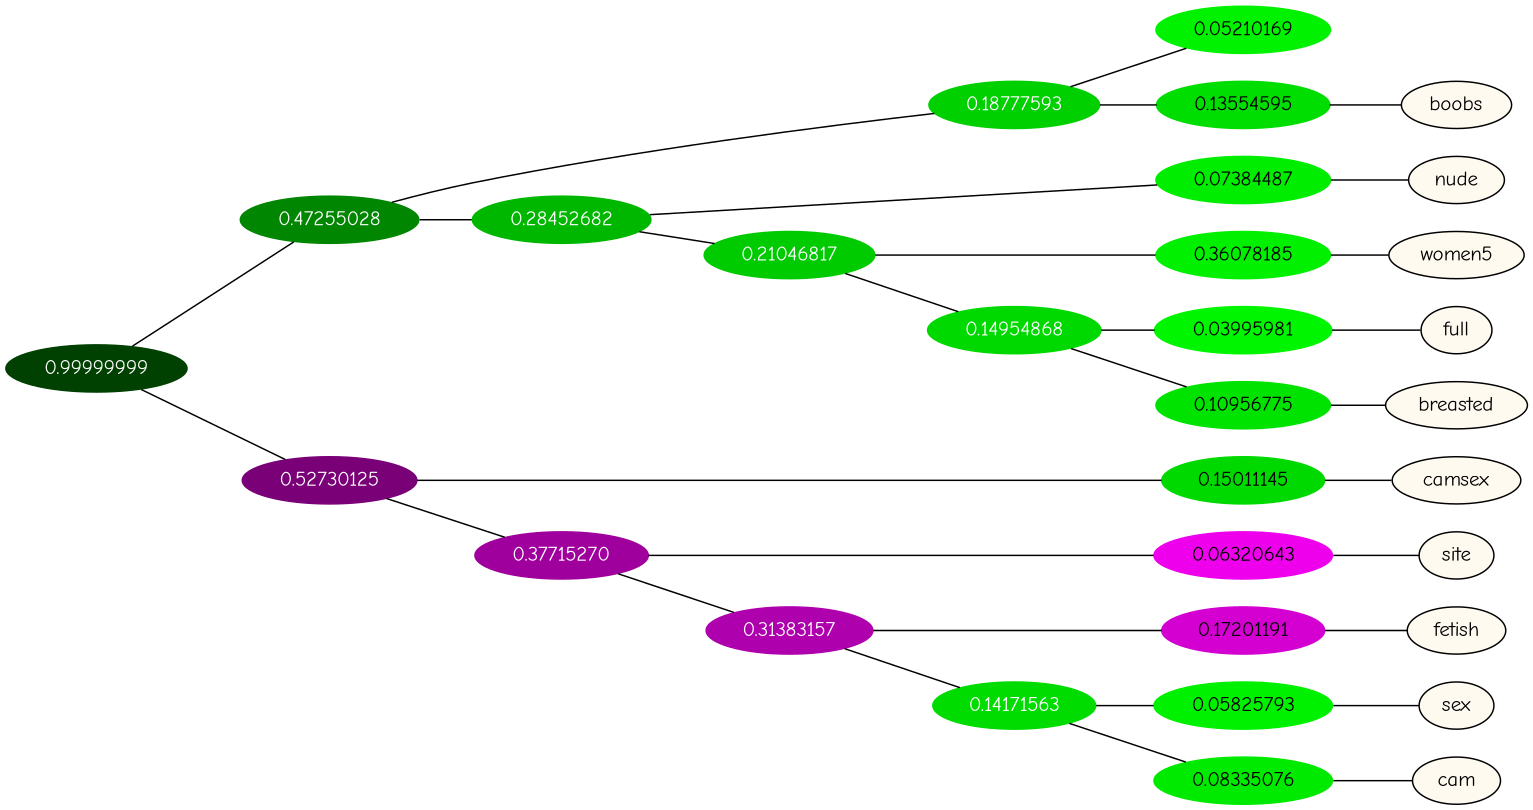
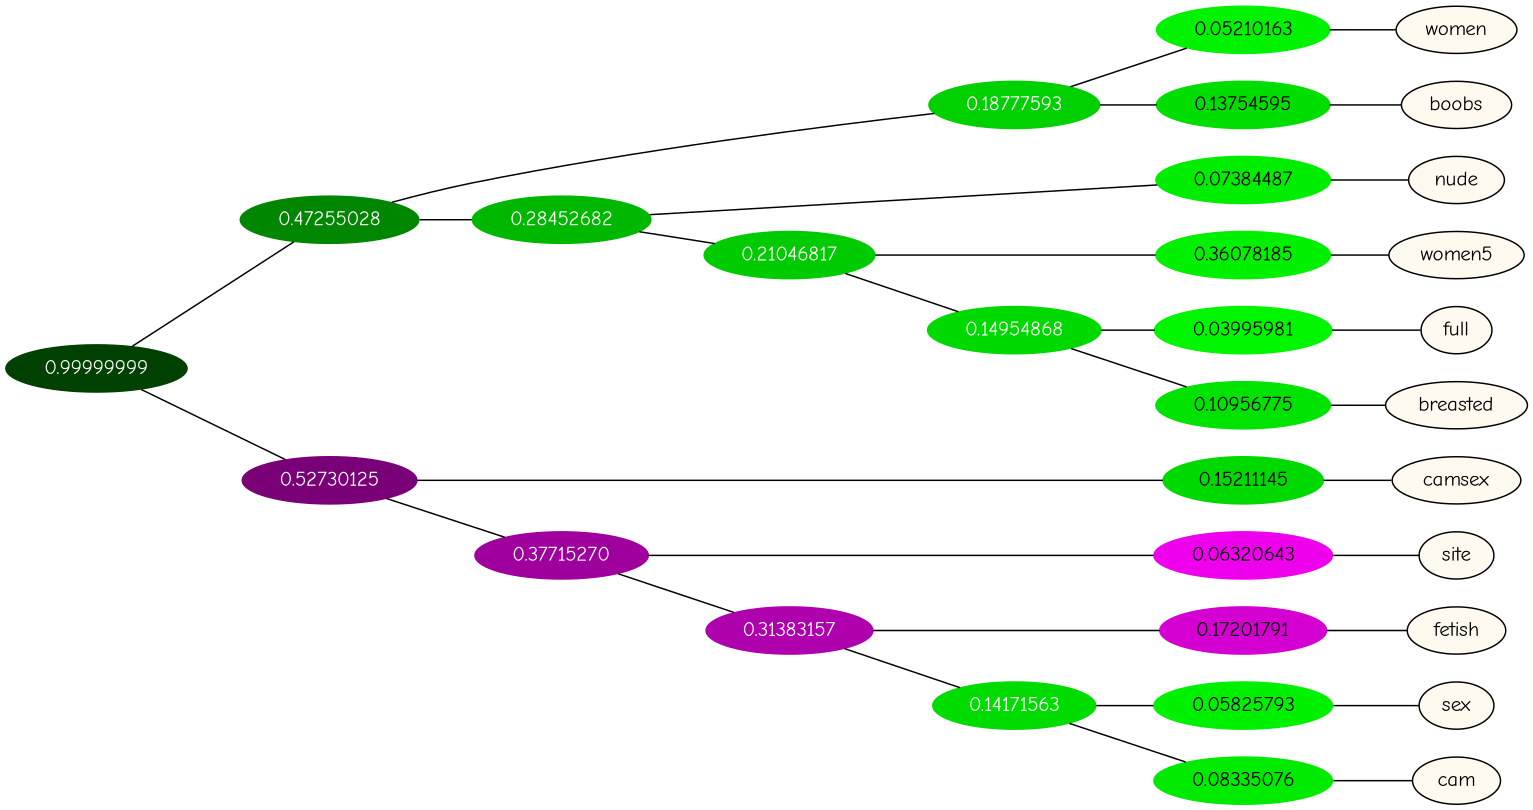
node "0.05210169": label "0.05210169" -> "0.05210163"
node "women": added
node "0.13554595": label "0.13554595" -> "0.13754595"
node "0.15011145": label "0.15011145" -> "0.15211145"
node "0.17201191": label "0.17201191" -> "0.17201791"
